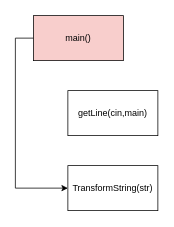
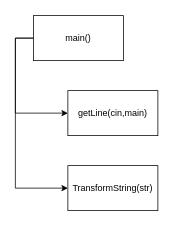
node "main()": fillcolor #f8cecc -> #ffffff
edge "main()" -> "getLine(cin,main)": added
